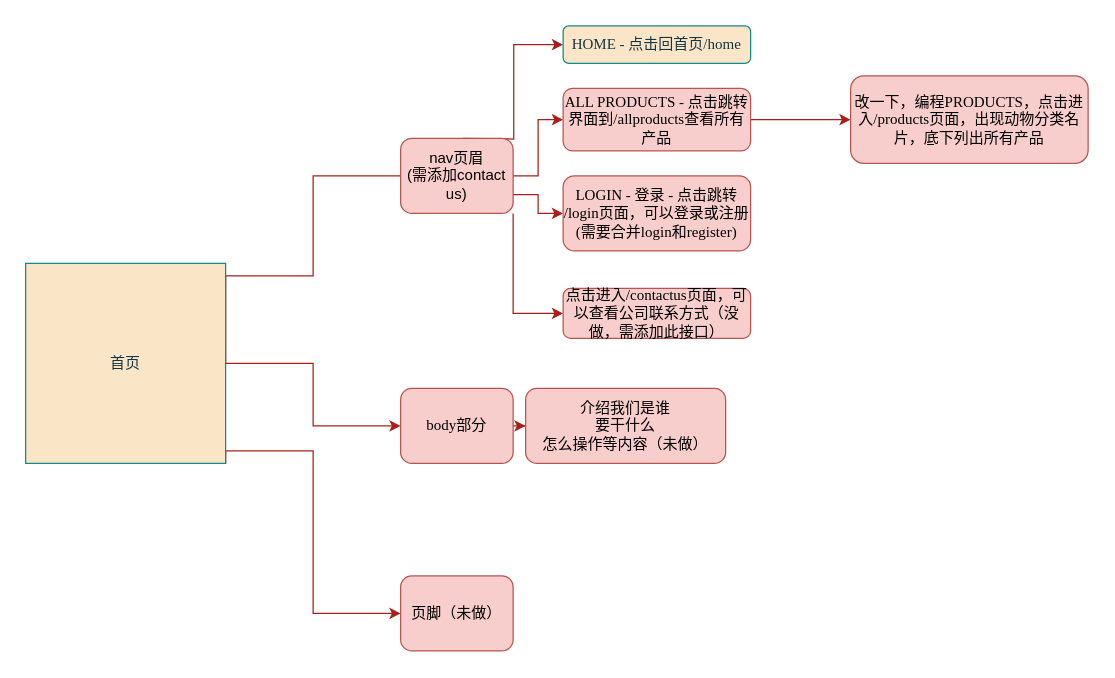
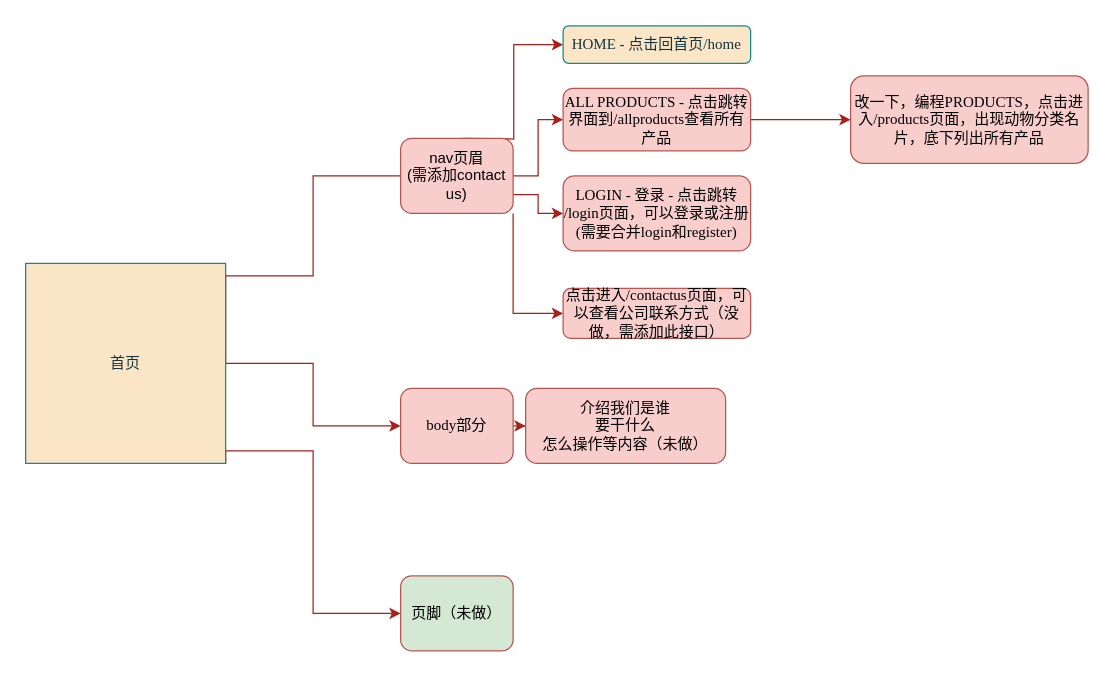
node "页脚（未做）": fillcolor #f8cecc -> #d5e8d4
